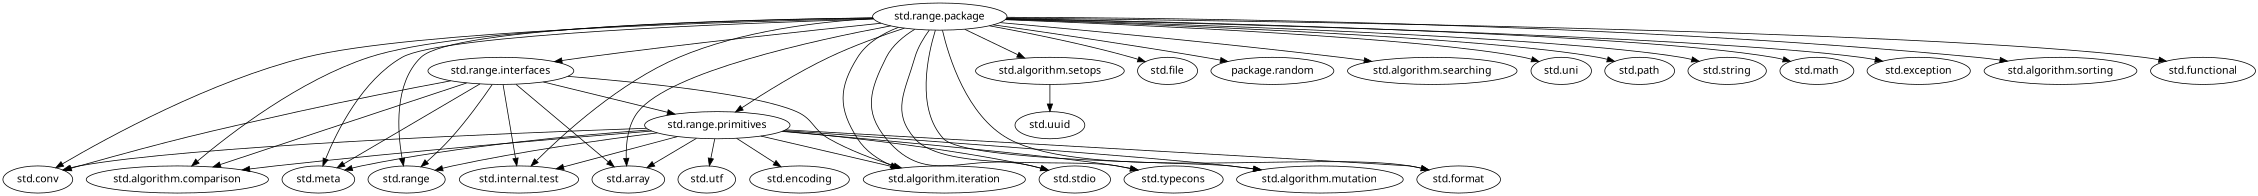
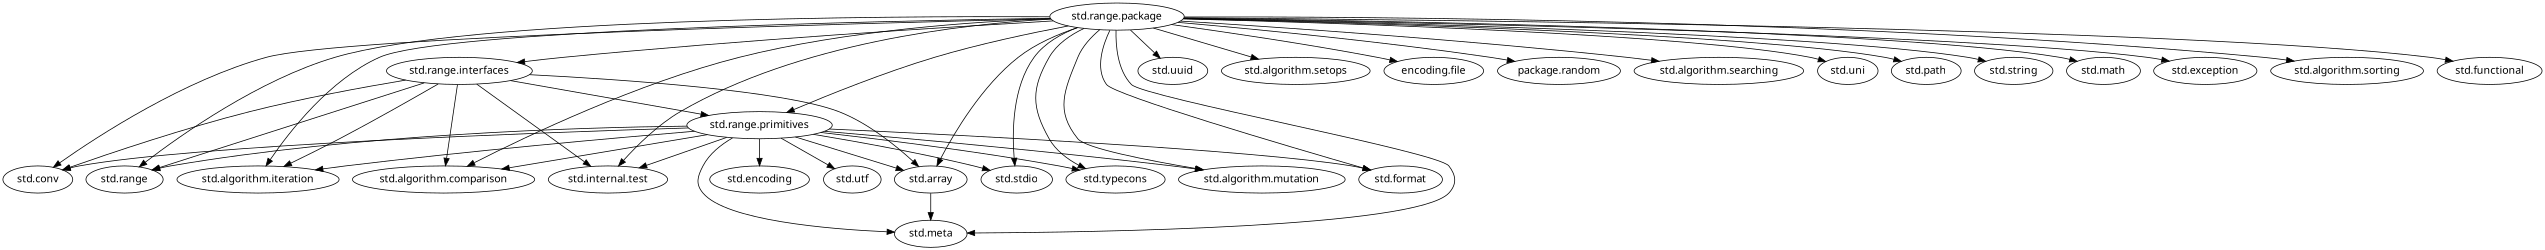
node "std.file": label "std.file" -> "encoding.file"
edge "std.algorithm.setops" -> "std.uuid": now "std.range.package" -> "std.uuid"
edge "std.range.interfaces" -> "std.meta": now "std.array" -> "std.meta"
